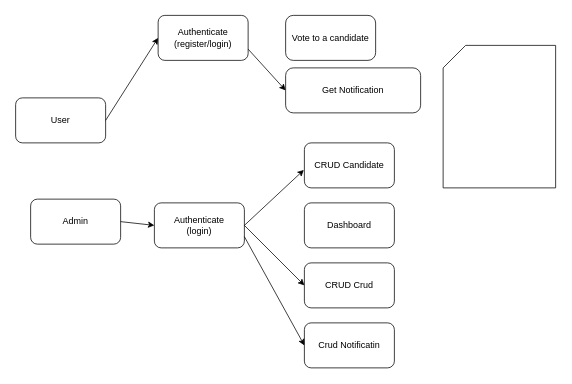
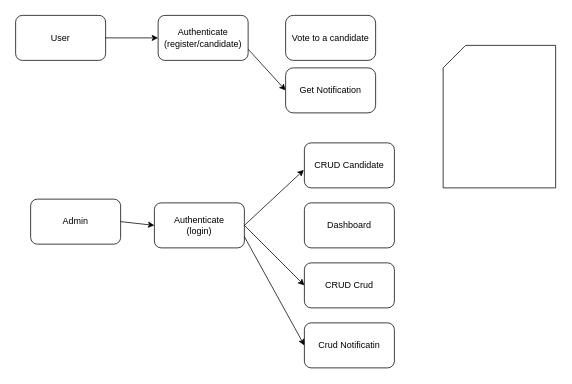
node "Authenticate (register/login)": label "Authenticate (register/login)" -> "Authenticate (register/candidate)"
node "Get Notification": size 135x45 -> 90x45
node "User": moved (60, 120) -> (60, 38)
